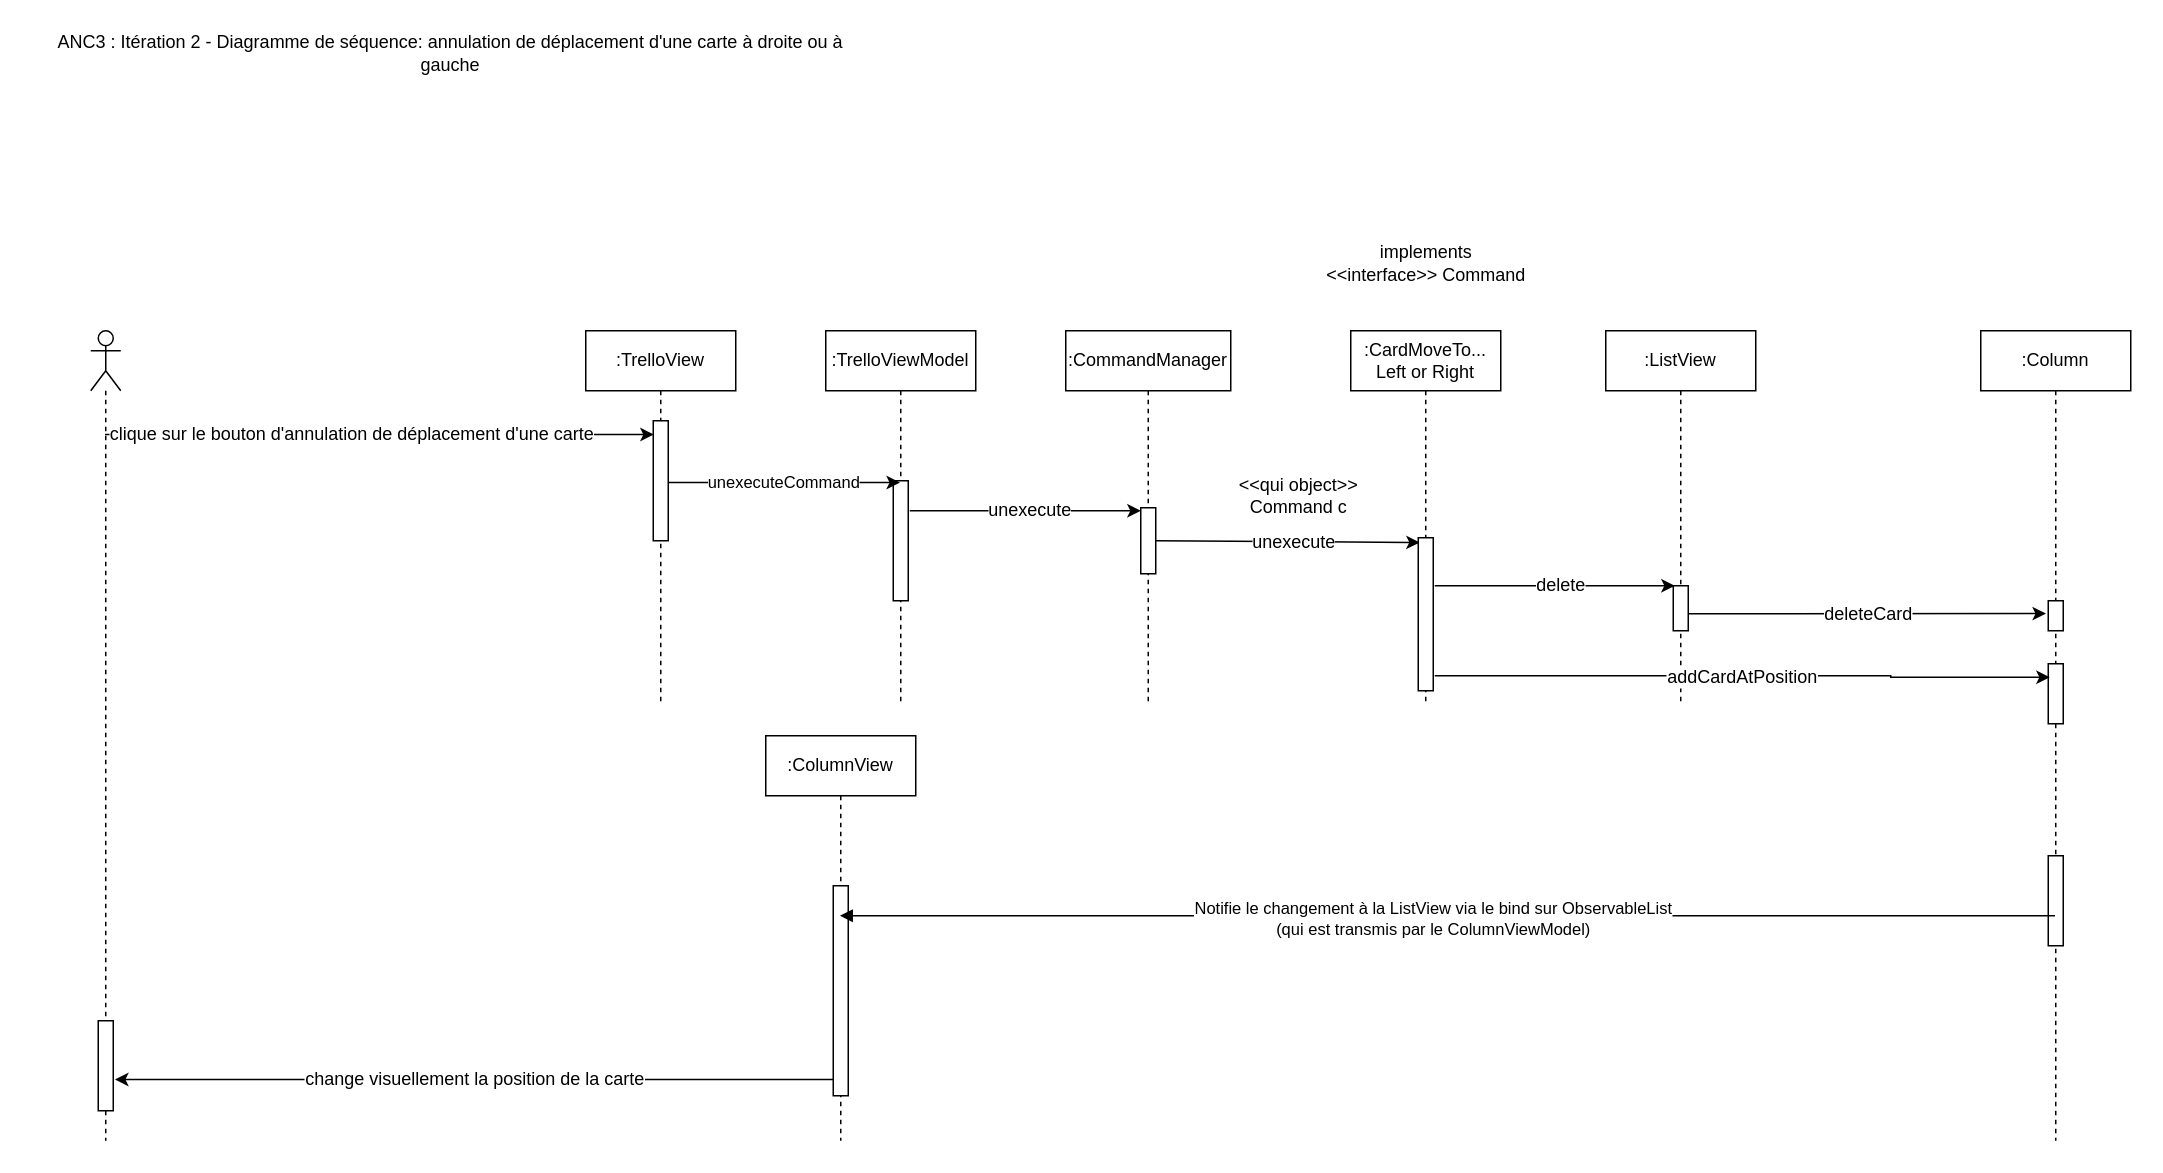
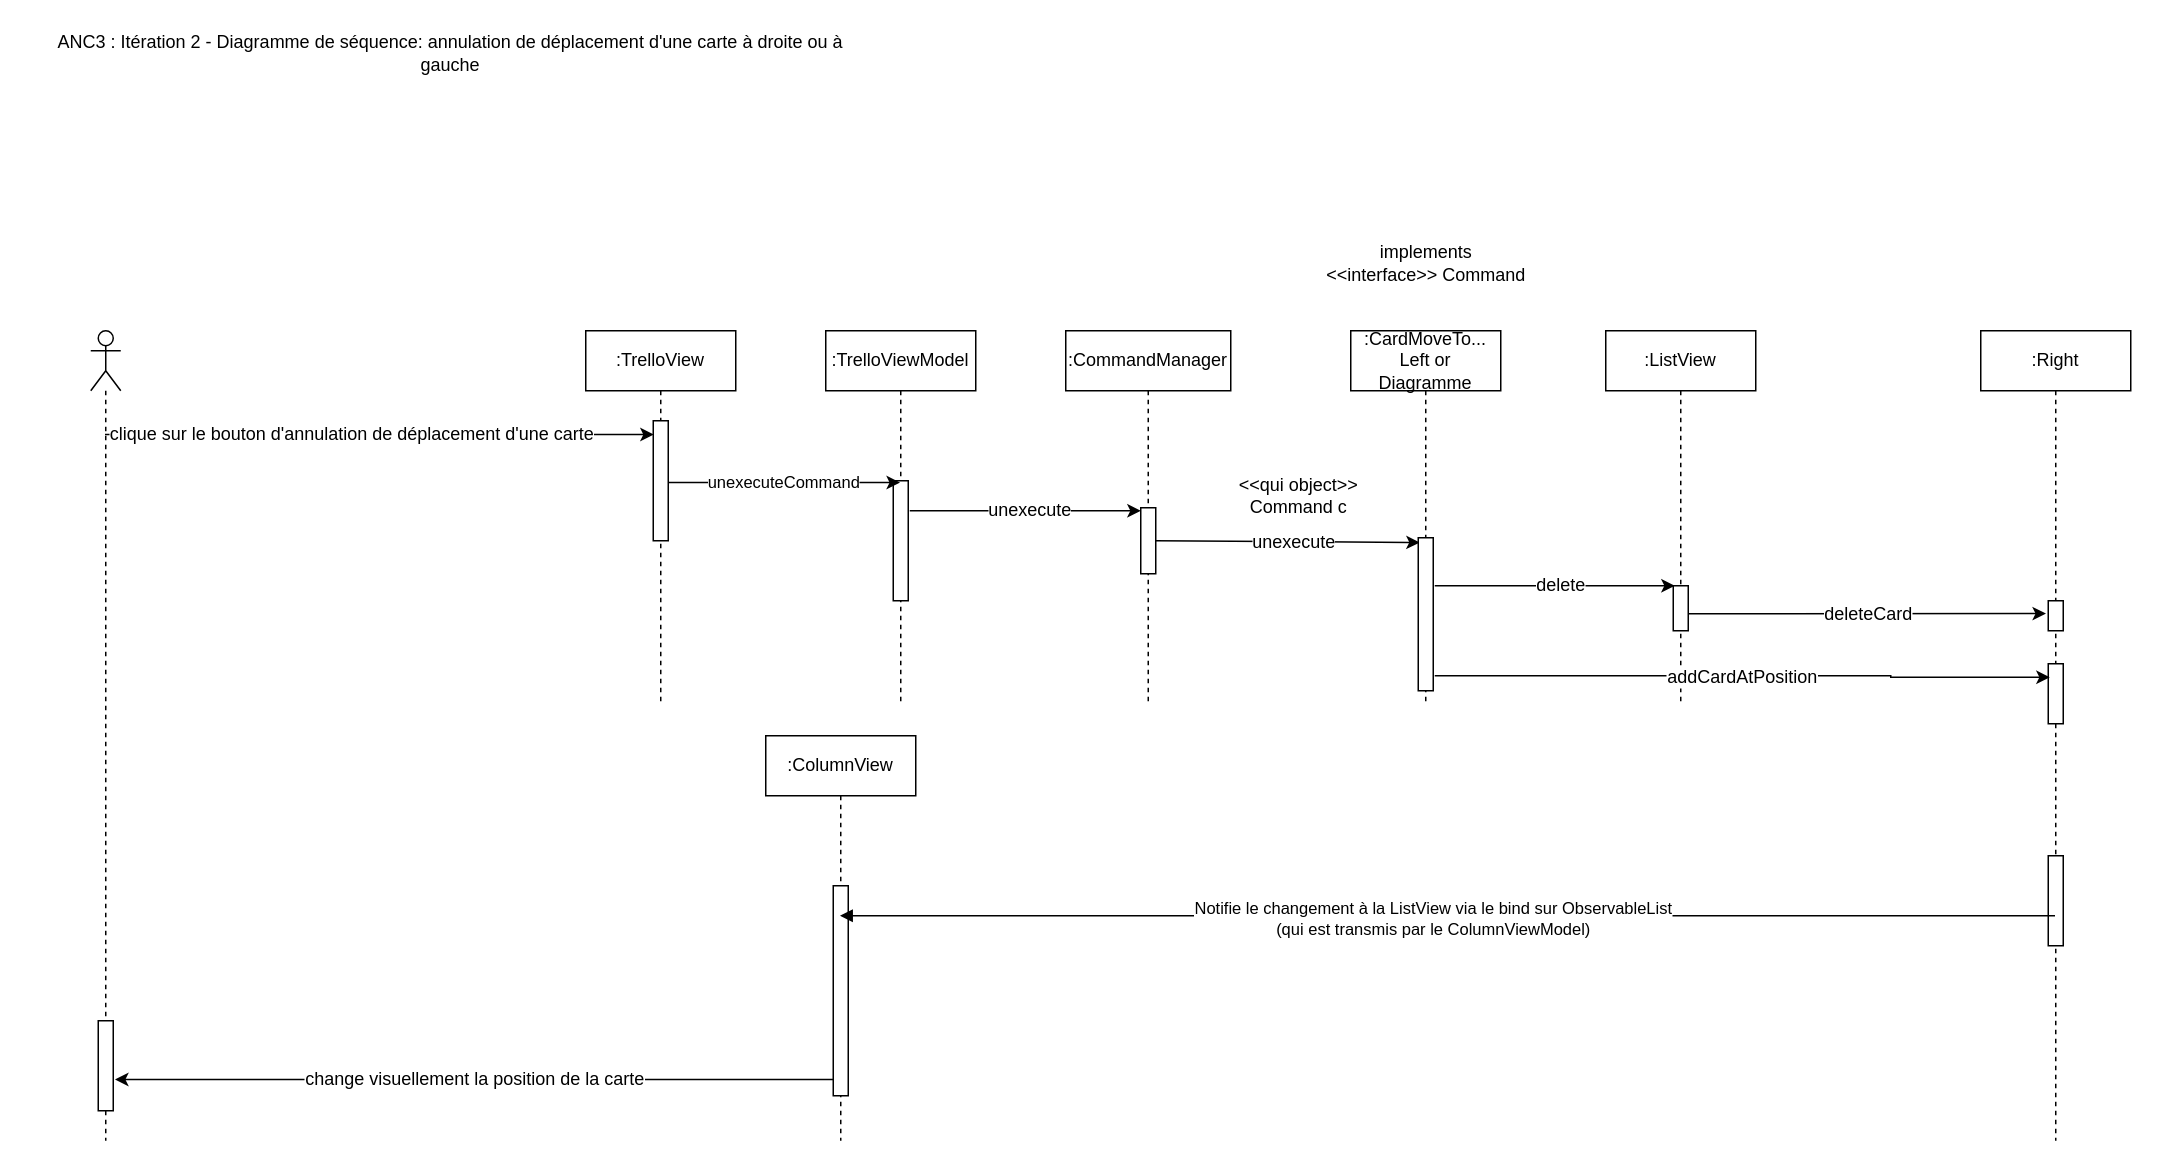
node ":CardMoveTo... Left or Right": label ":CardMoveTo... Left or Right" -> ":CardMoveTo... Left or Diagramme"
node ":Column": label ":Column" -> ":Right"
